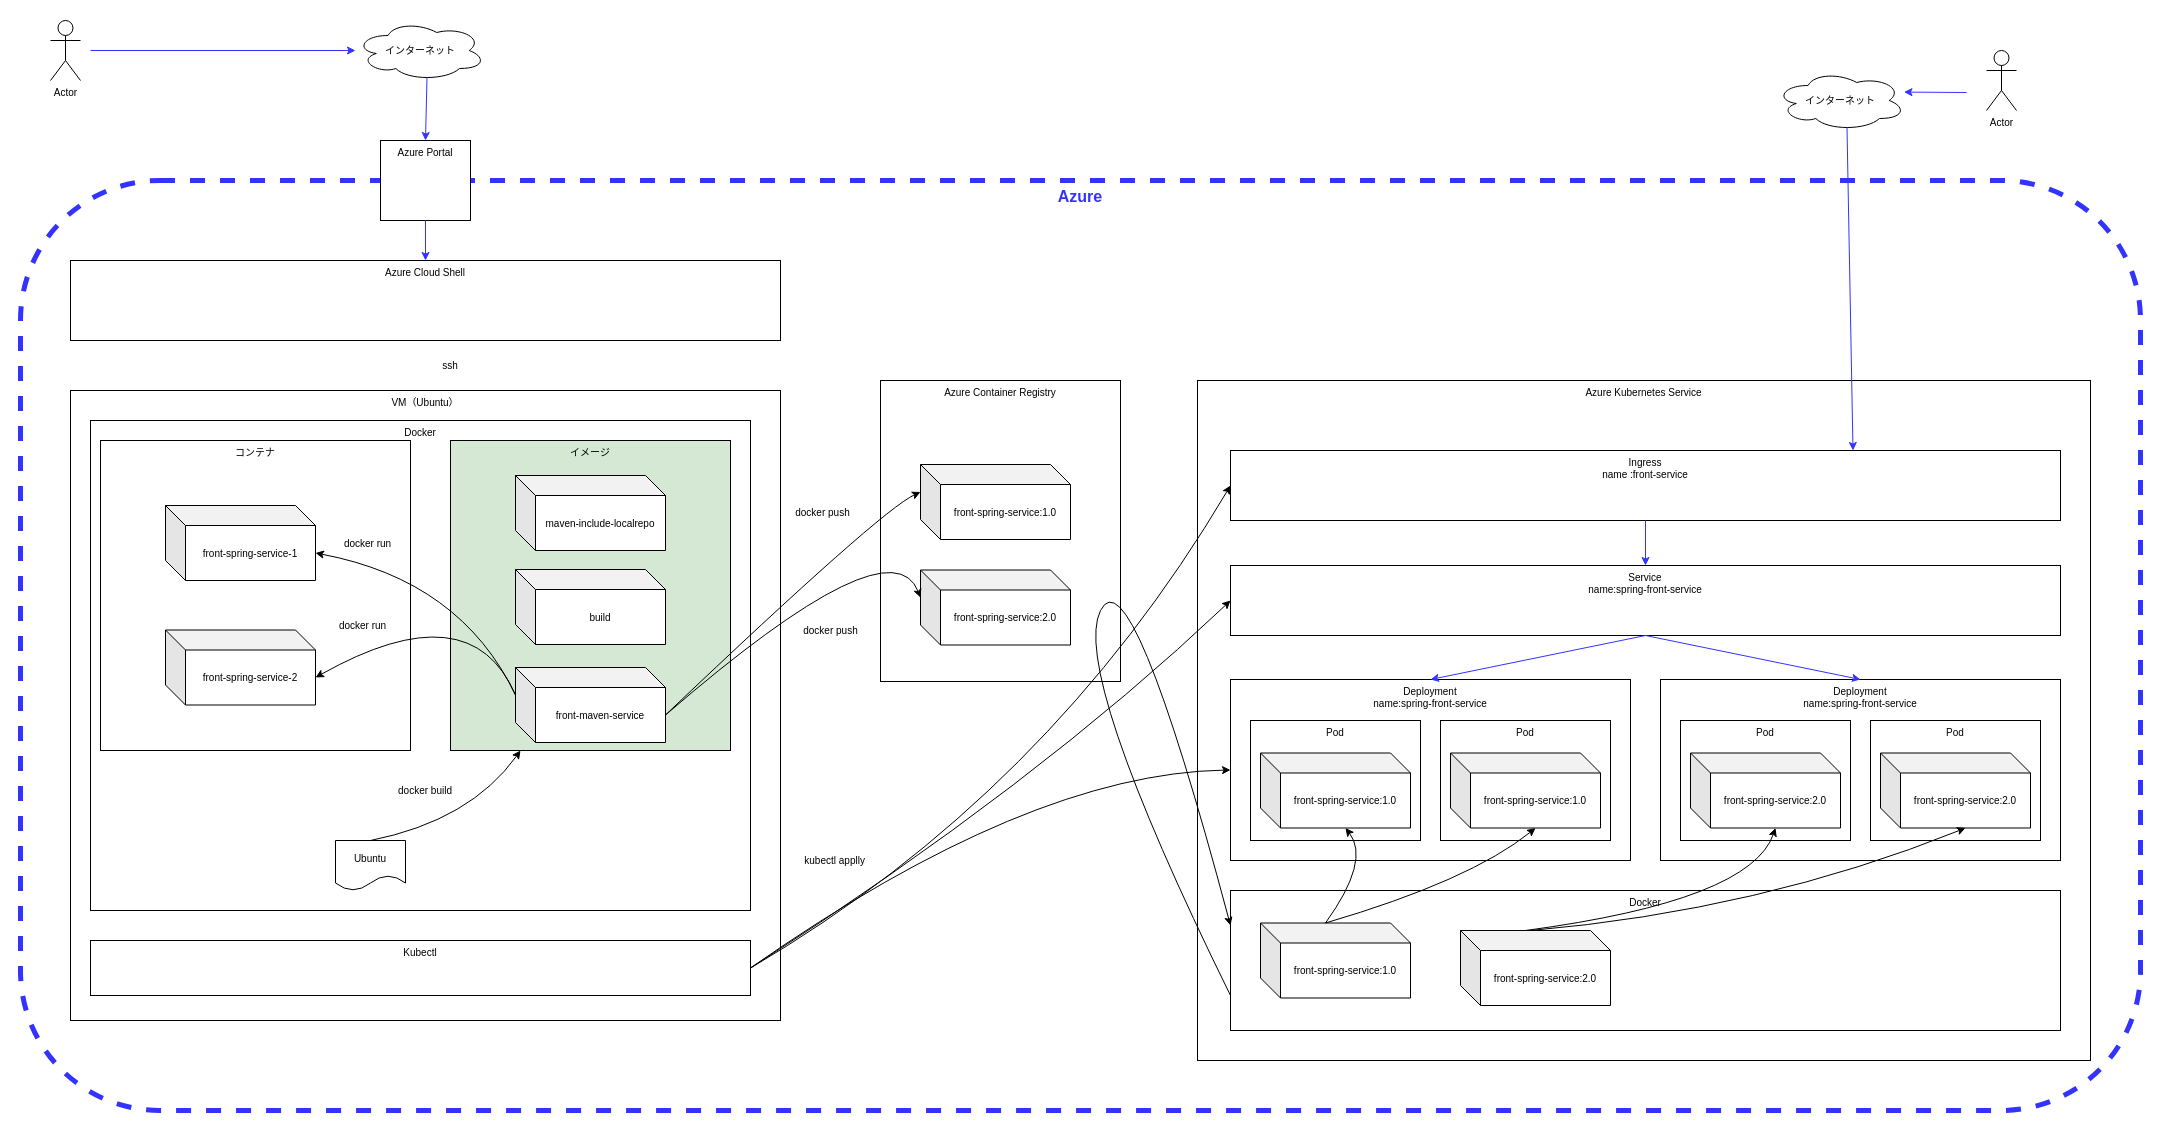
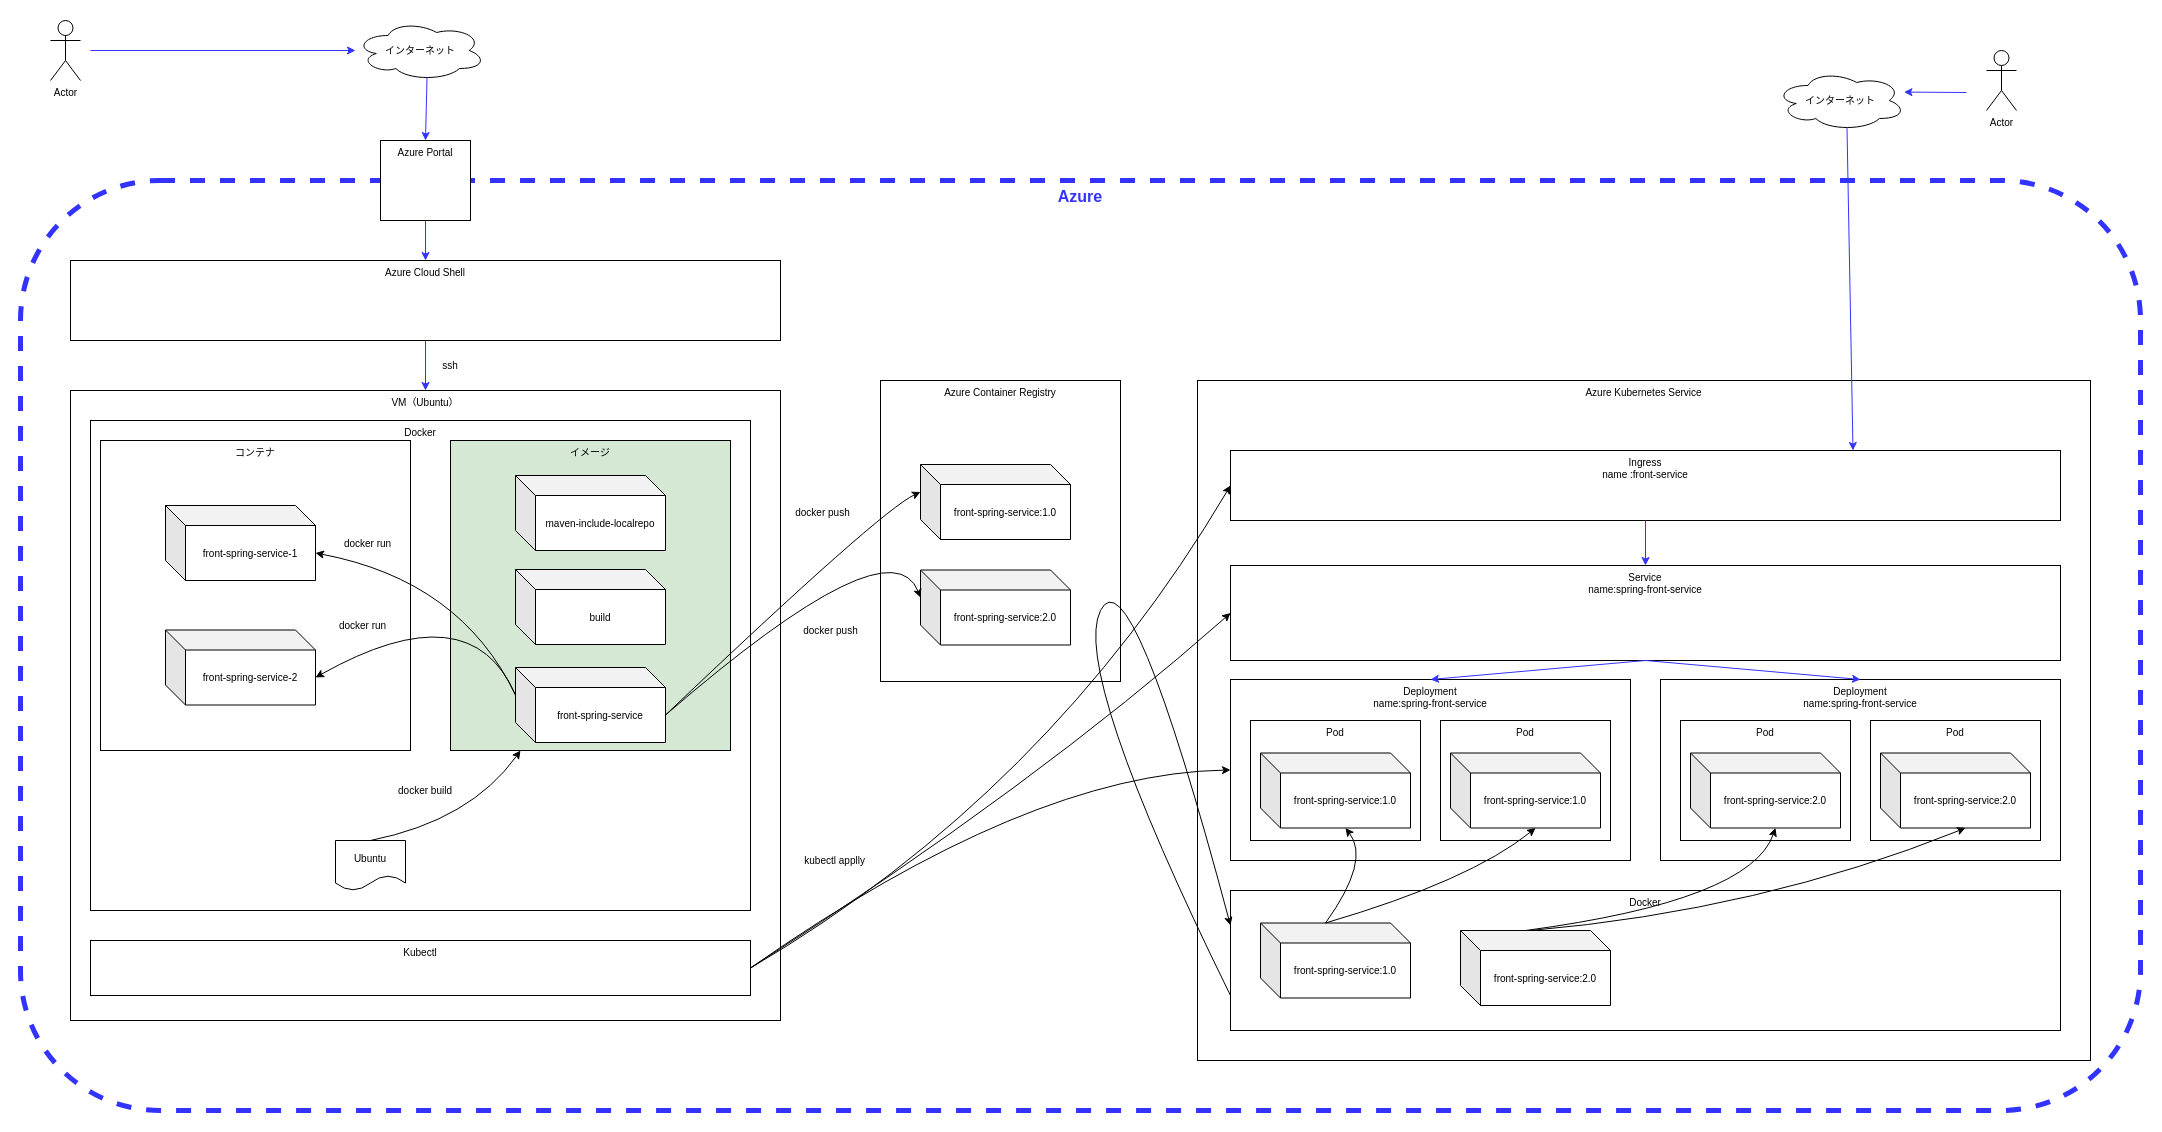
edge "Azure Cloud Shell" -> "VM（Ubuntu）": added
node "Service name:spring-front-service": size 830x70 -> 830x95
node "front-maven-service": label "front-maven-service" -> "front-spring-service"
